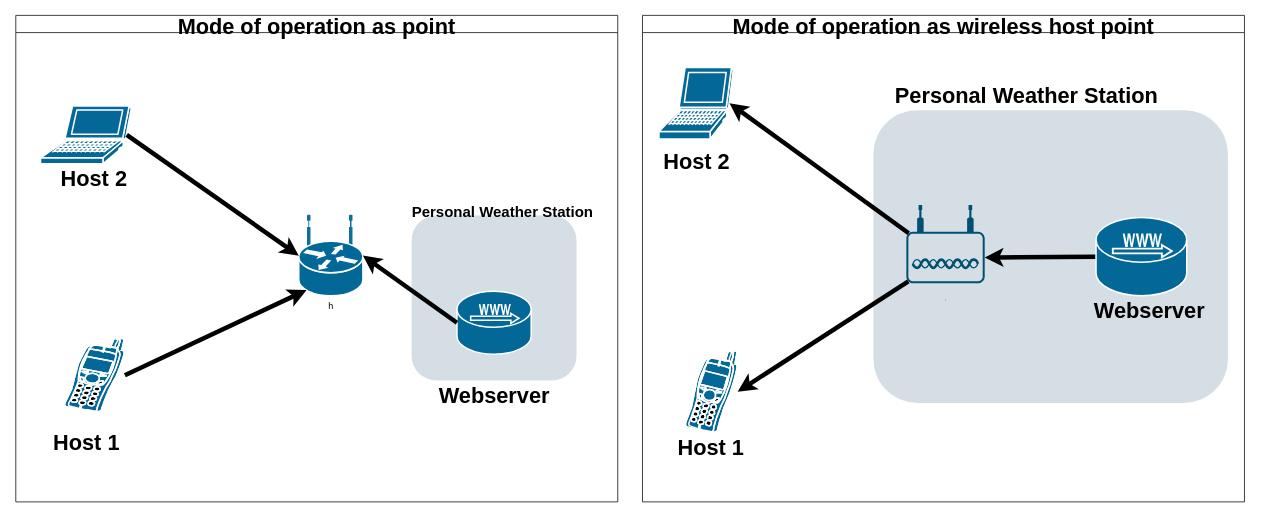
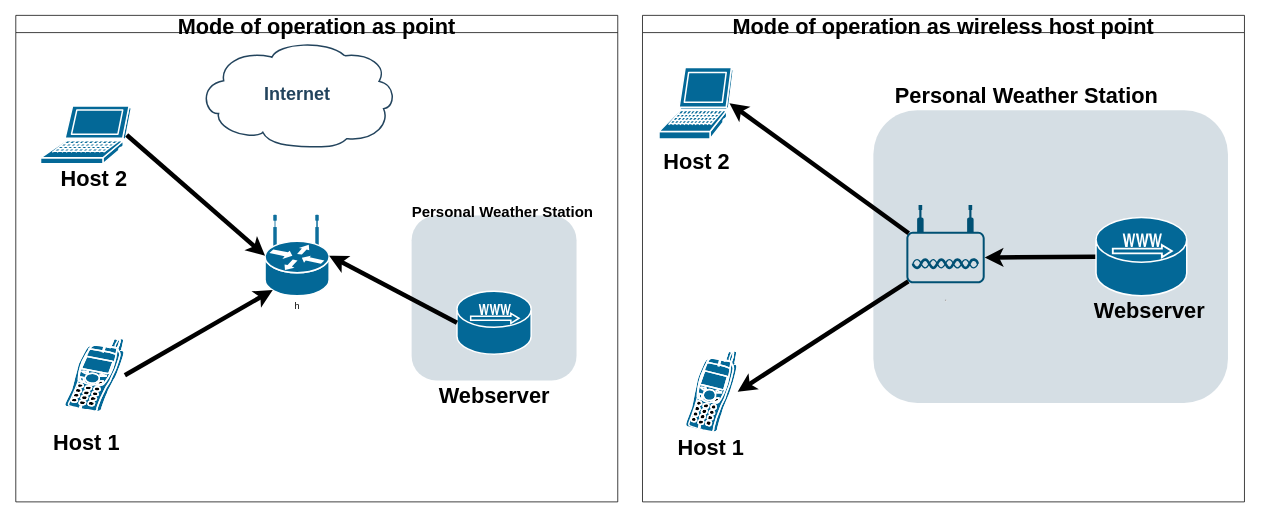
node "Internet": added
node "h": moved (331, 256) -> (297, 256)
